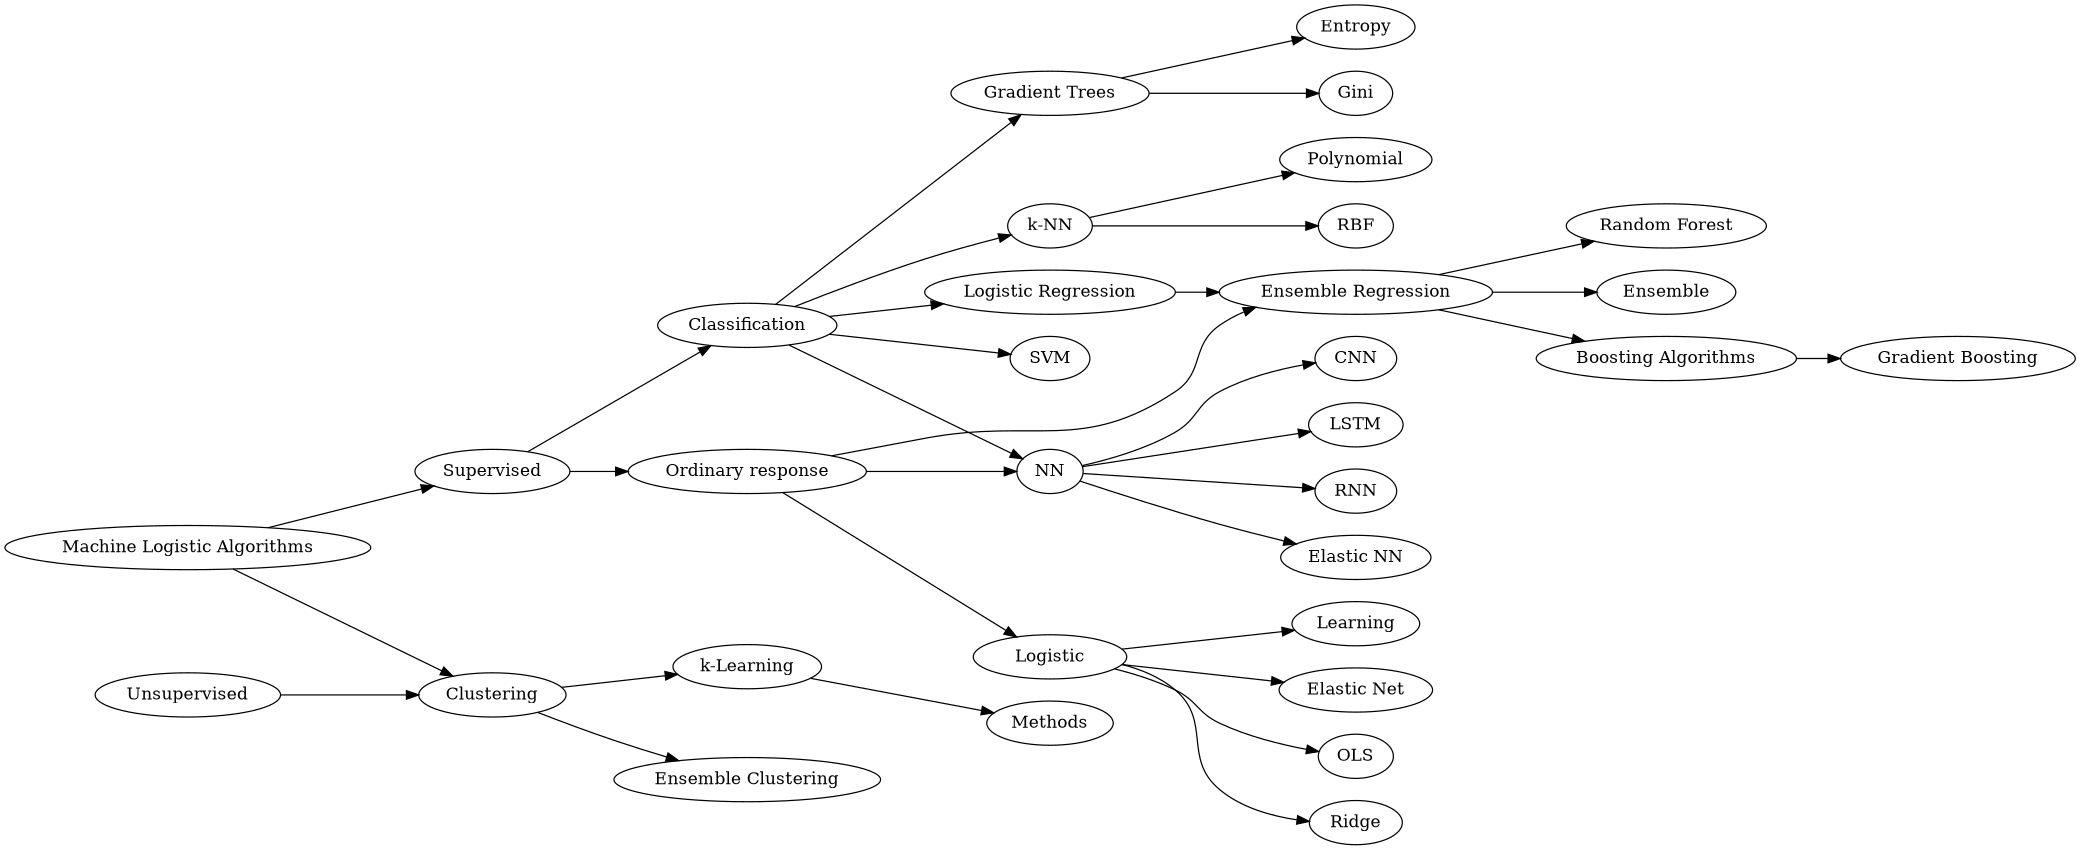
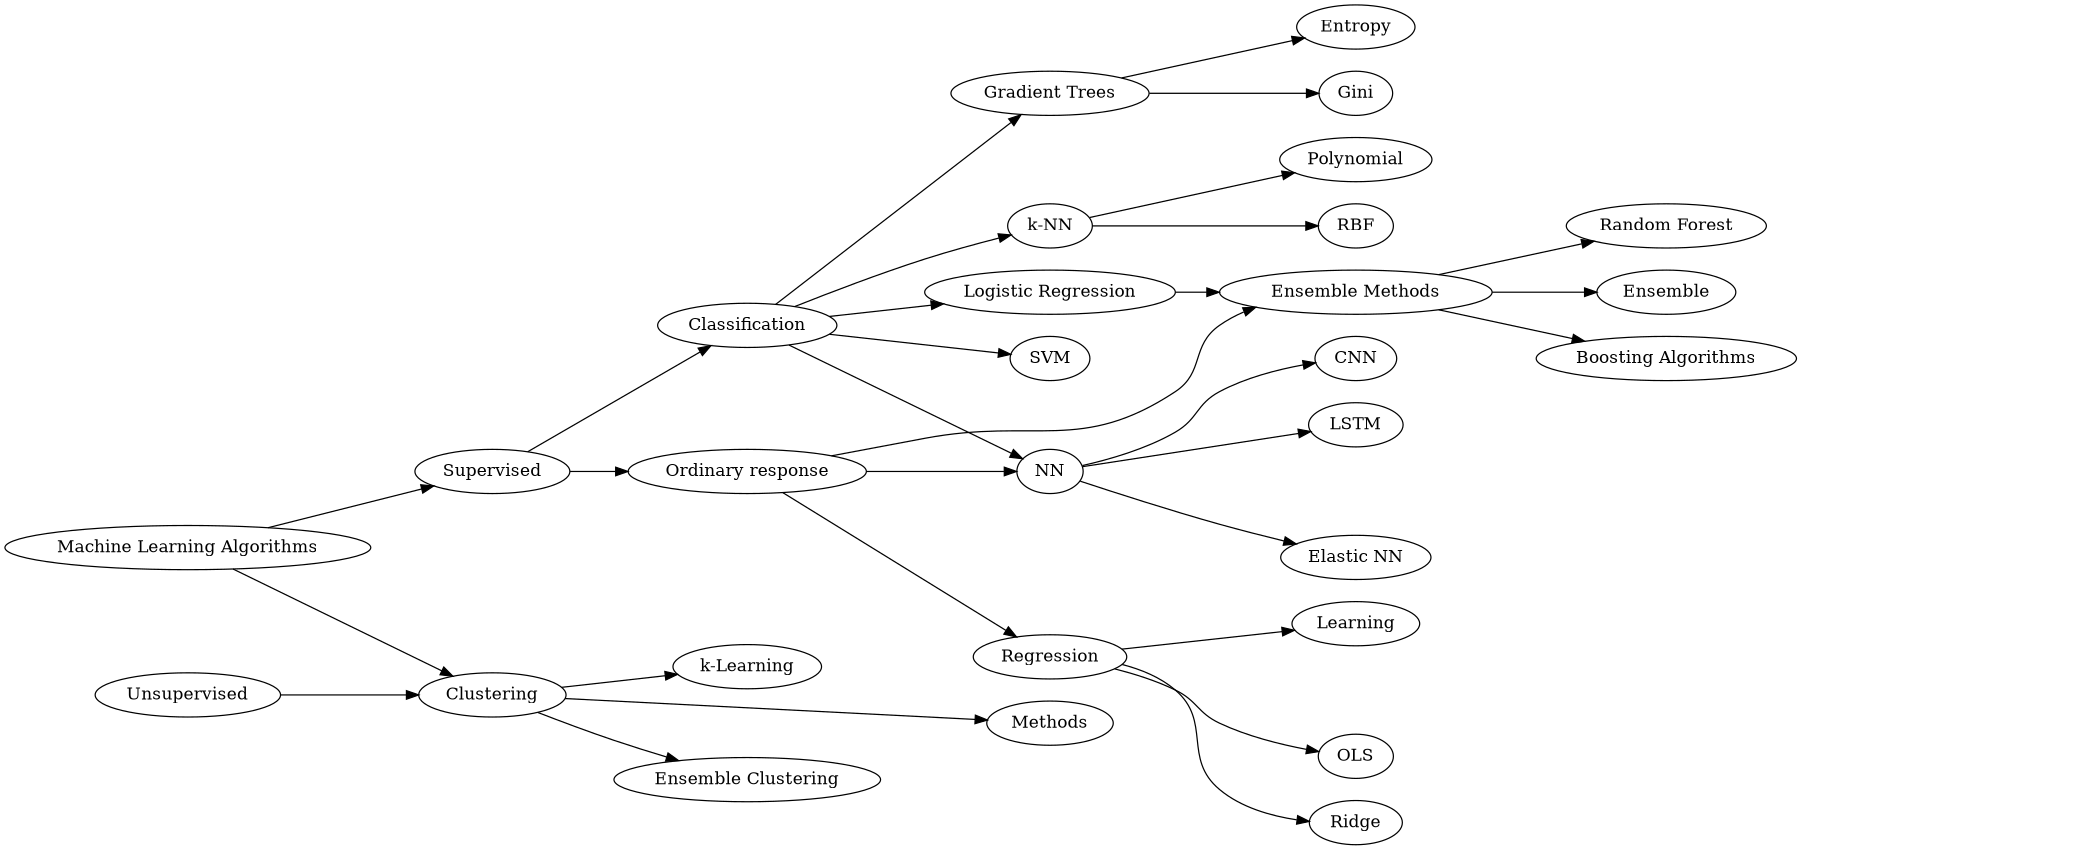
node "Ensemble Regression": label "Ensemble Regression" -> "Ensemble Methods"
node "Gradient Boosting": removed
node "RNN": removed
node "Machine Logistic Algorithms": label "Machine Logistic Algorithms" -> "Machine Learning Algorithms"
node "Logistic": label "Logistic" -> "Regression"
node "Elastic Net": removed
edge "k-Learning" -> "Methods": now "Clustering" -> "Methods"
